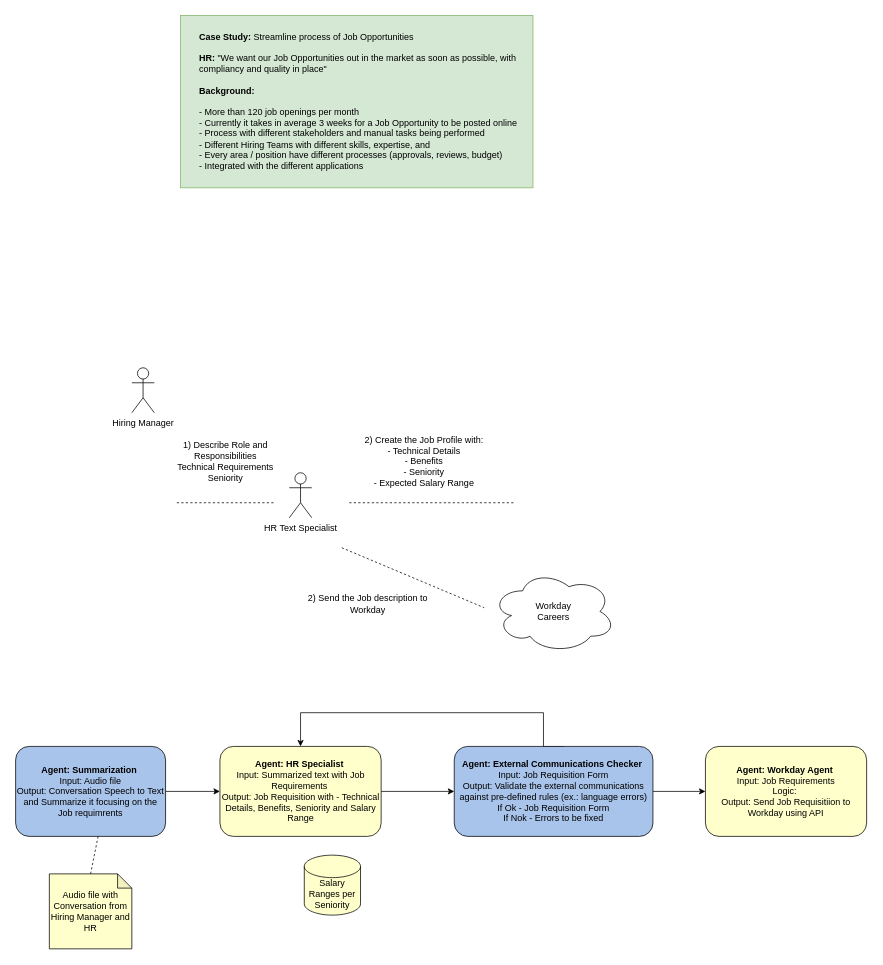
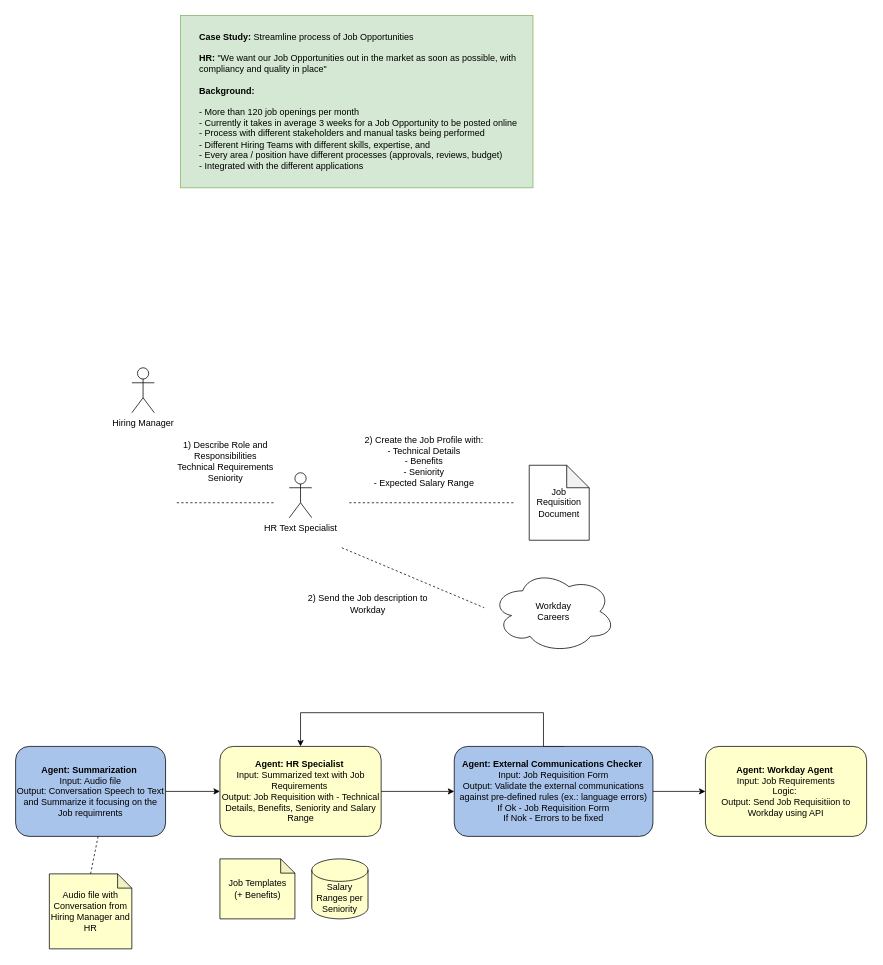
node "Job Requisition Document": added
node "Salary Ranges per Seniority": moved (332, 885) -> (340, 889)
node "Job Templates (+ Benefits)": added
